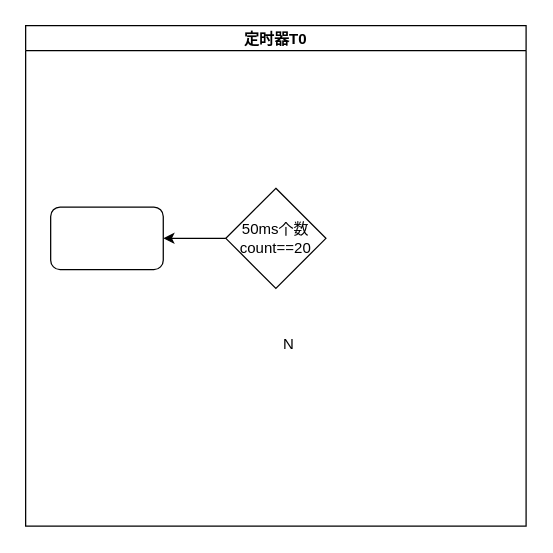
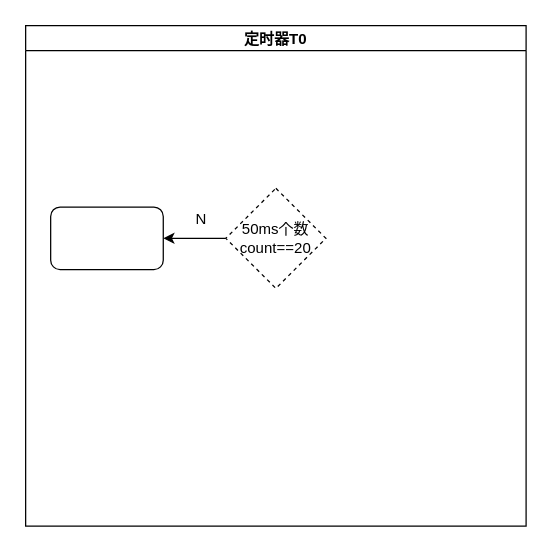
node "50ms个数count==20": style solid -> dashed
node "N": moved (288, 344) -> (201, 219)
